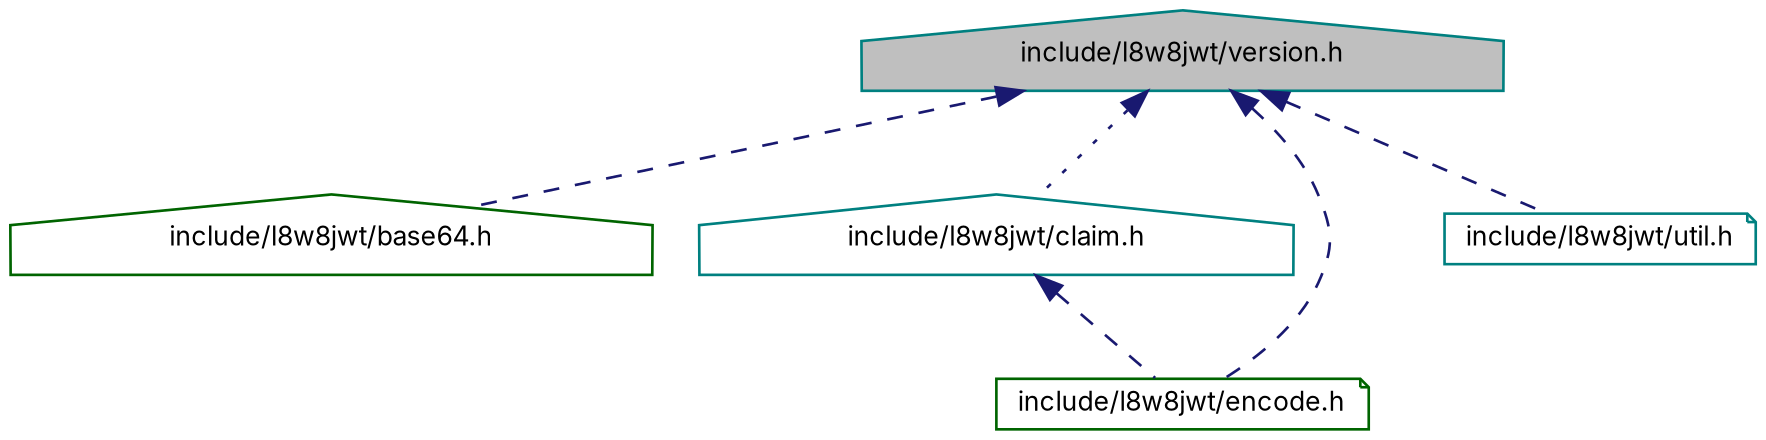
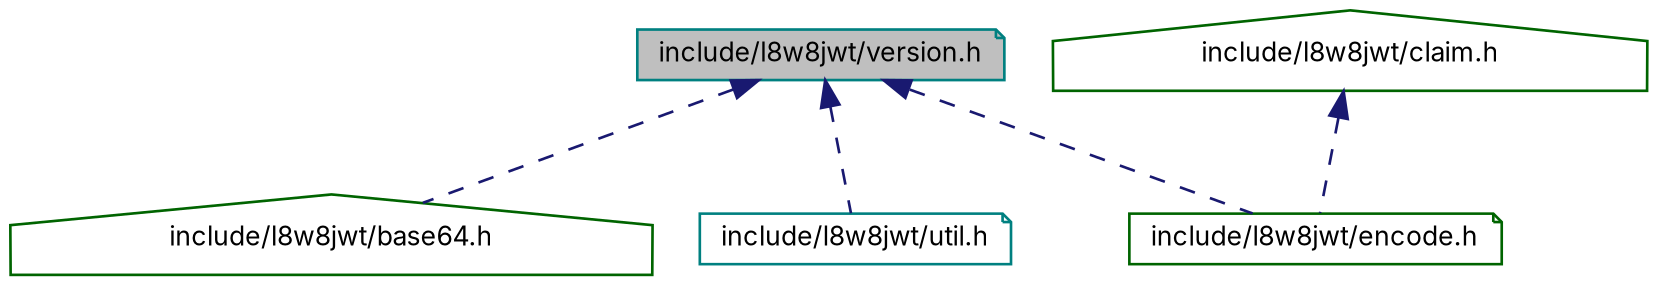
node "include/l8w8jwt/version.h": shape house -> note
edge "include/l8w8jwt/claim.h" -> "include/l8w8jwt/version.h": removed
node "include/l8w8jwt/claim.h": color teal -> darkgreen
